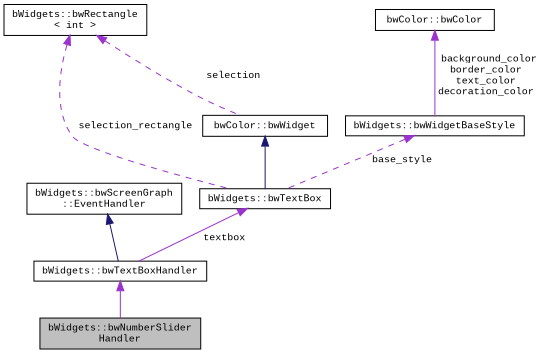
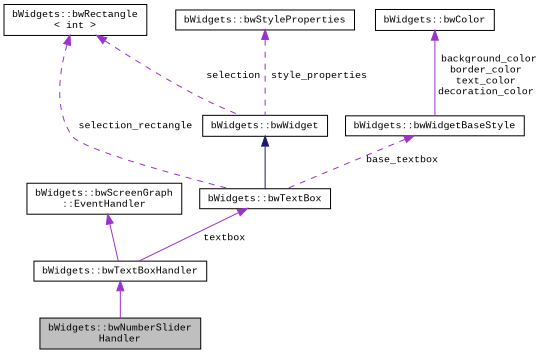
node "bWidgets::bwStyleProperties": added
node "bwColor::bwColor": label "bwColor::bwColor" -> "bWidgets::bwColor"
node "bwColor::bwWidget": label "bwColor::bwWidget" -> "bWidgets::bwWidget"
edge "bWidgets::bwTextBox" -> "bWidgets::bwWidgetBaseStyle": label " base_style" -> " base_textbox"
edge "bWidgets::bwTextBoxHandler" -> "bWidgets::bwScreenGraph ::EventHandler": color midnightblue -> darkorchid3
